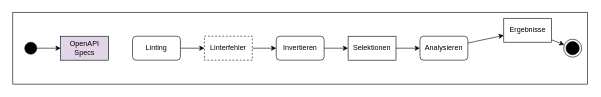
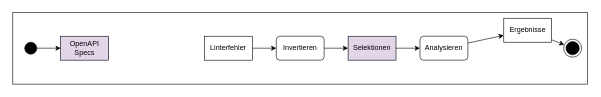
node "Linting": removed
edge "Linting" -> "Linterfehler": removed
node "Linterfehler": style dashed -> solid
node "Selektionen": fillcolor #ffffff -> #e1d5e7
